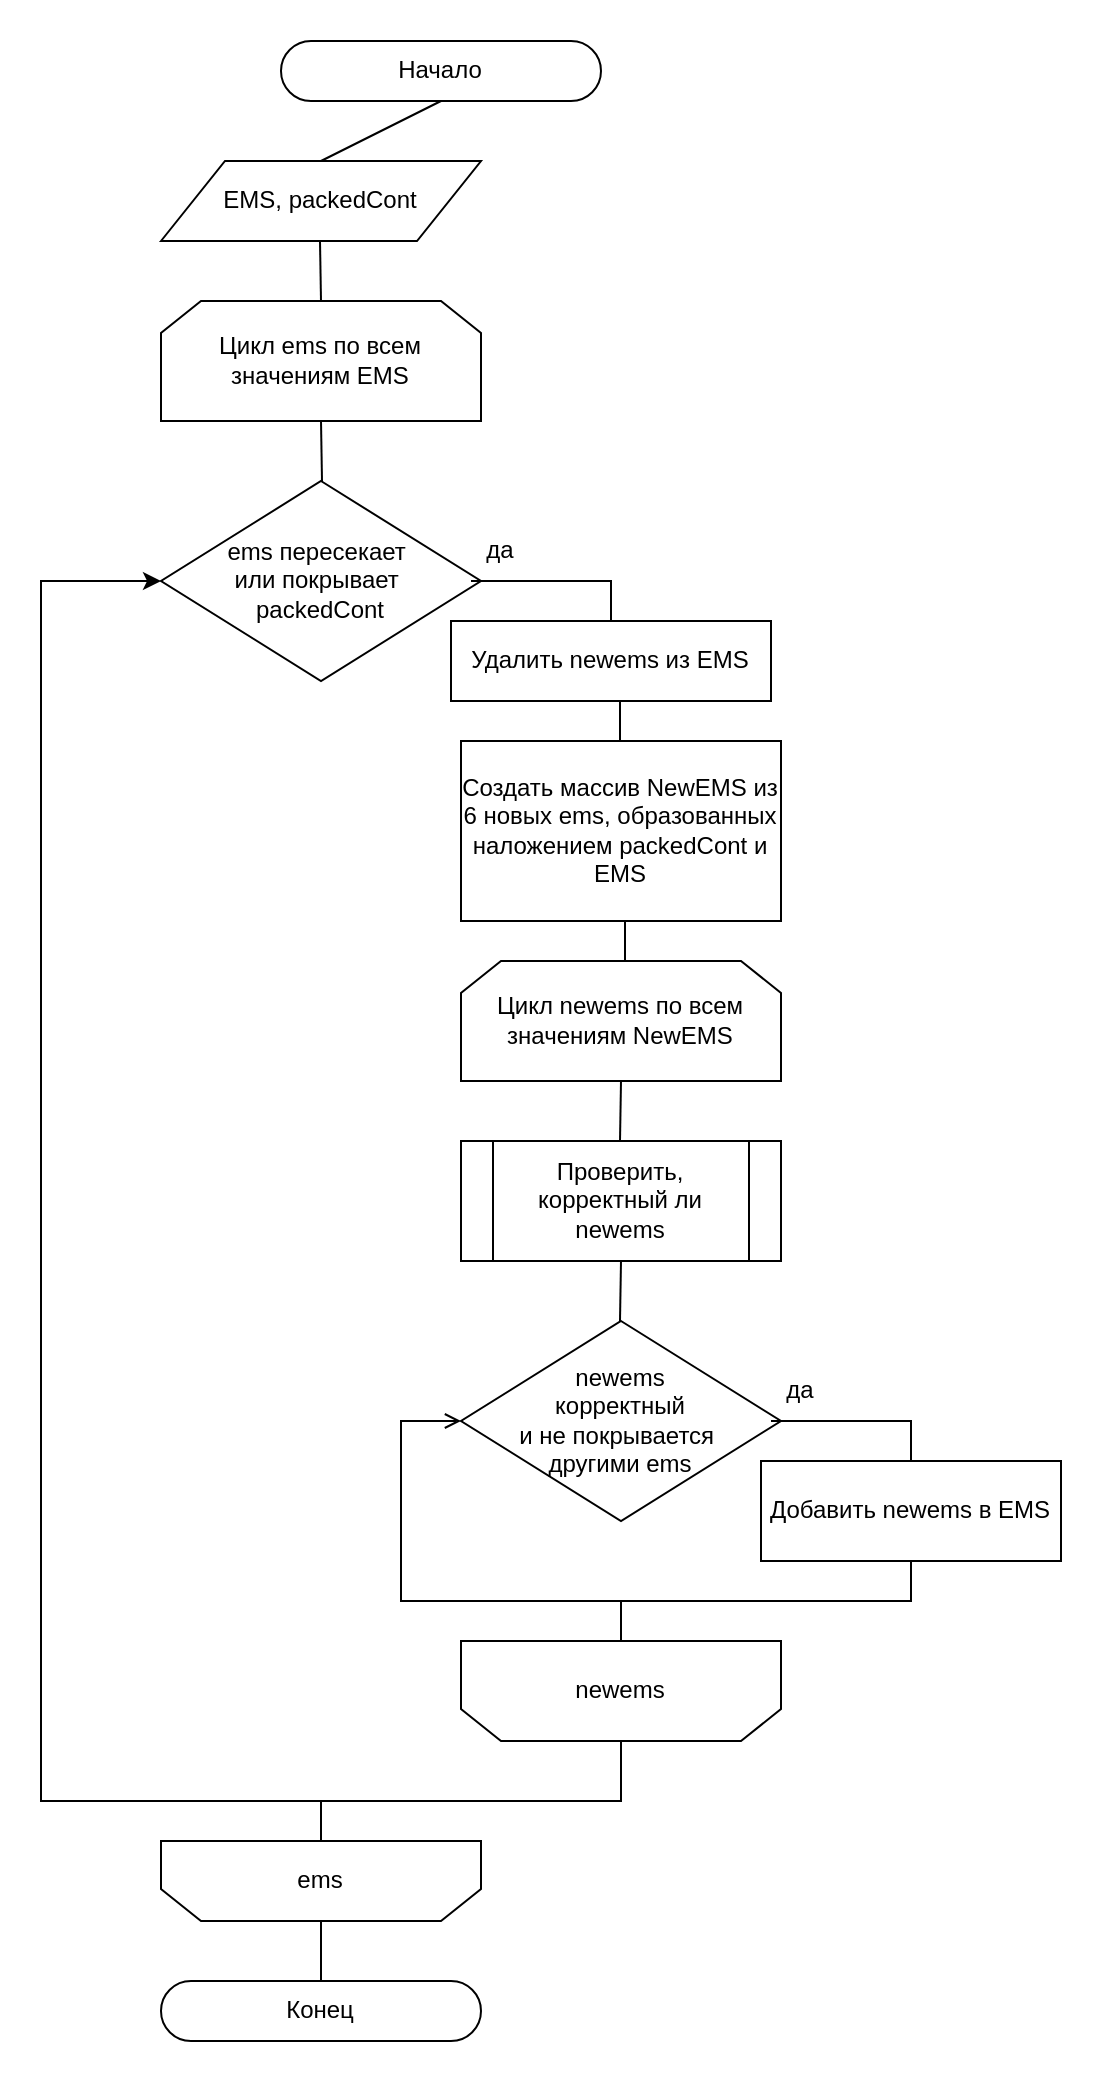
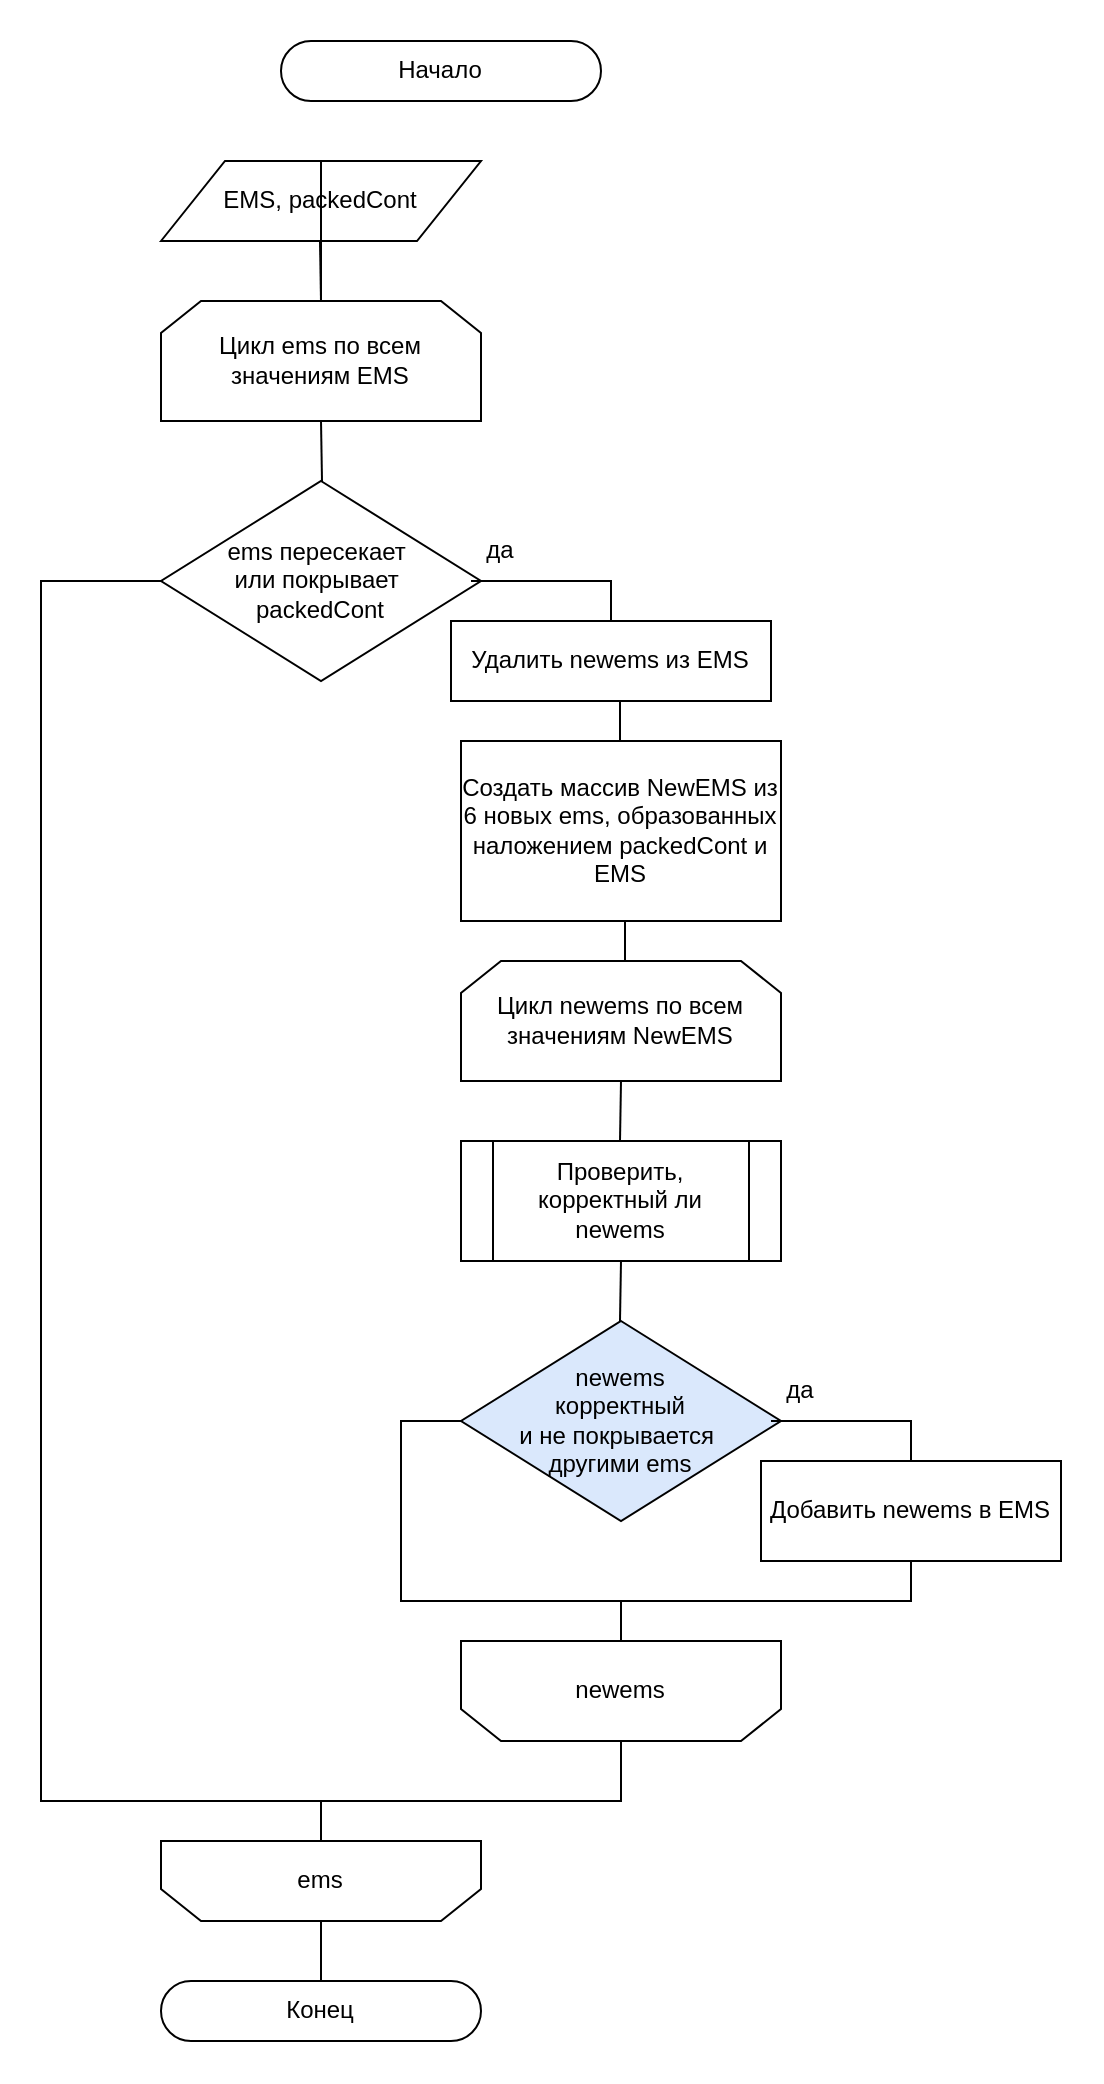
edge "Начало" -- "EMS, packedCont": now "Цикл ems по всем значениям EMS" -- "EMS, packedCont"
edge "ems" -> "ems пересекает или покрывает packedCont": arrowhead classic -> none
edge "newems" -> "newems корректный и не покрывается другими ems": arrowhead open -> none
node "newems корректный и не покрывается другими ems": fillcolor #ffffff -> #dae8fc
